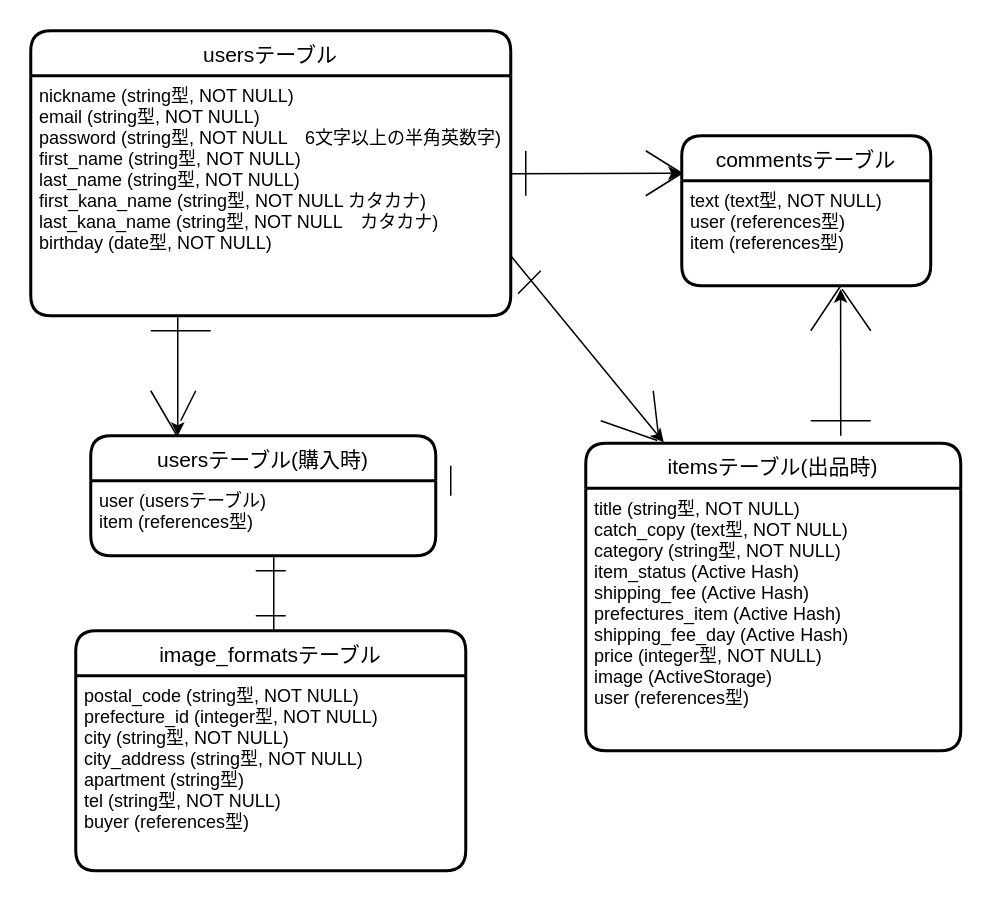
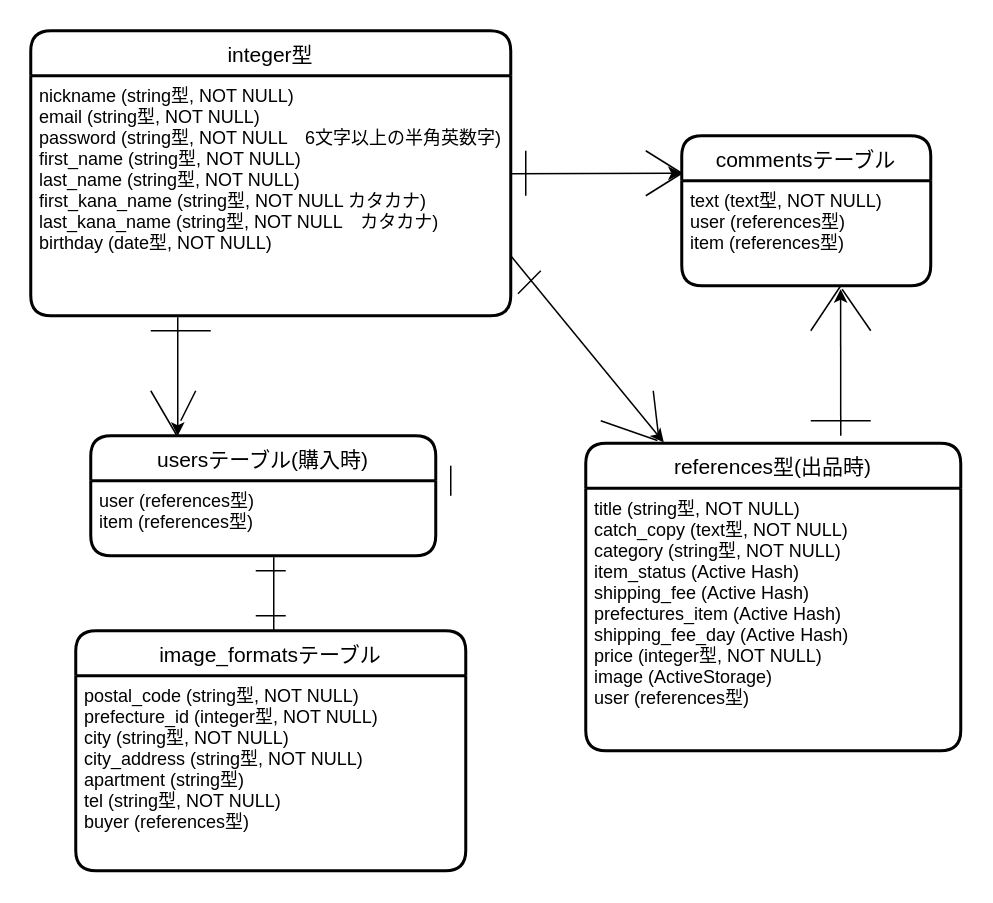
node "usersテーブル": label "usersテーブル" -> "integer型"
node "itemsテーブル(出品時)": label "itemsテーブル(出品時)" -> "references型(出品時)"
node "user (usersテーブル) item (references型)": label "user (usersテーブル) item (references型)" -> "user (references型) item (references型)"
